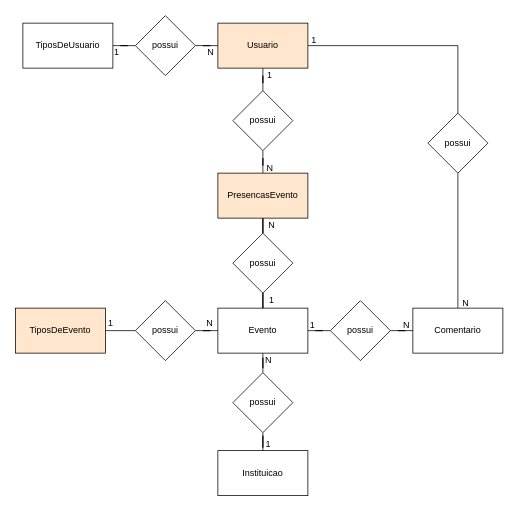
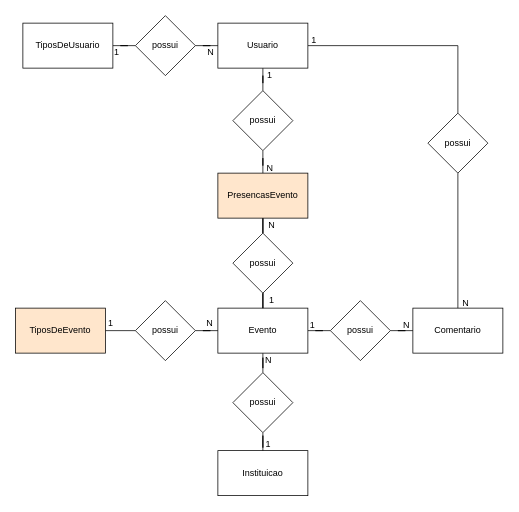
node "Usuario": fillcolor #ffe6cc -> #ffffff
